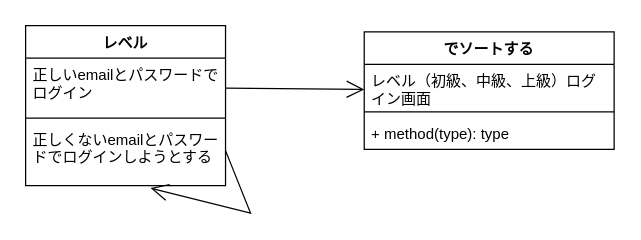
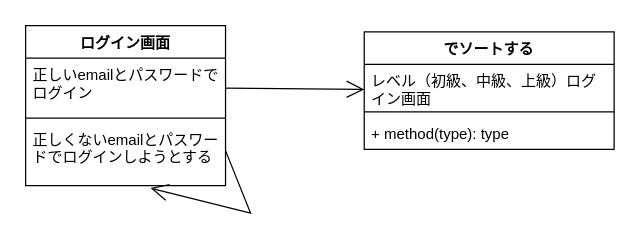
node "レベル": label "レベル" -> "ログイン画面"
